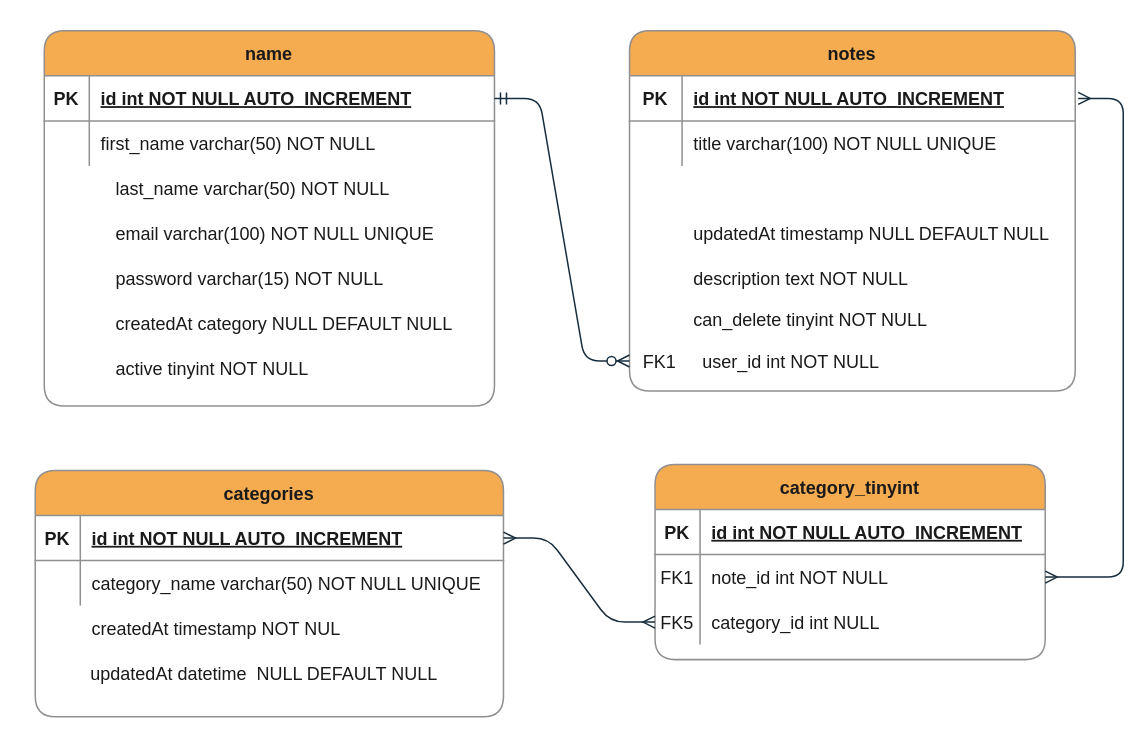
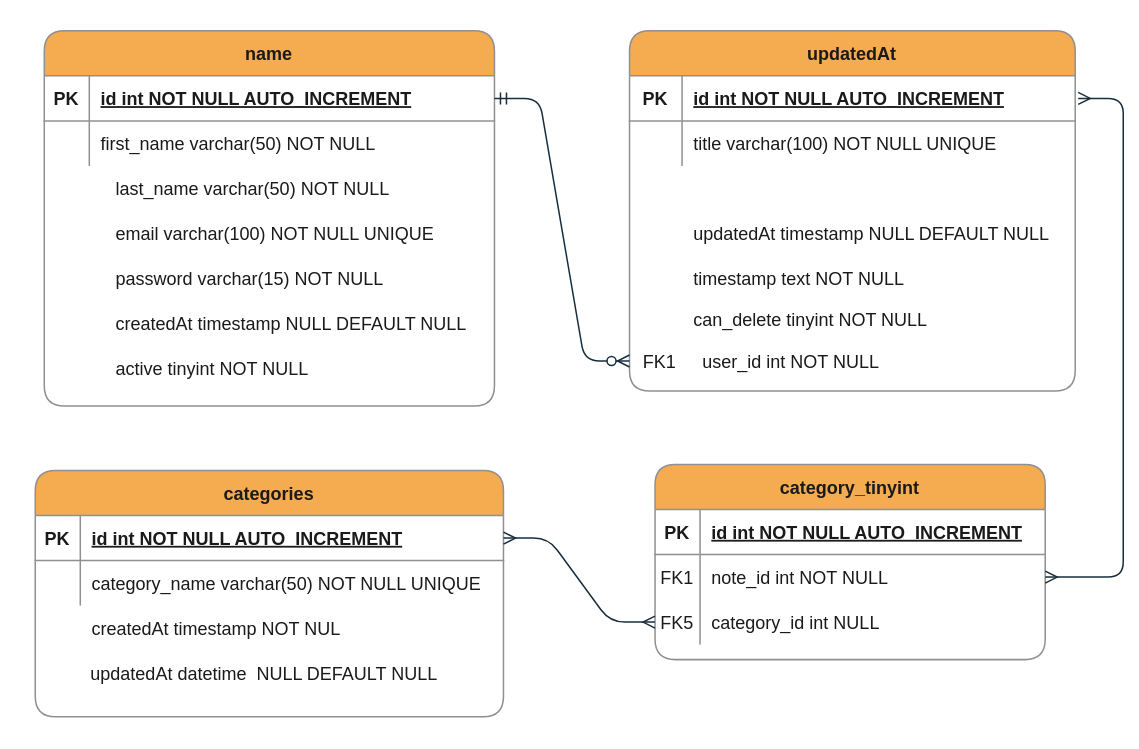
node "notes": label "notes" -> "updatedAt"
node "description text NOT NULL": label "description text NOT NULL" -> "timestamp text NOT NULL"
node "createdAt category NULL DEFAULT NULL": label "createdAt category NULL DEFAULT NULL" -> "createdAt timestamp NULL DEFAULT NULL"
